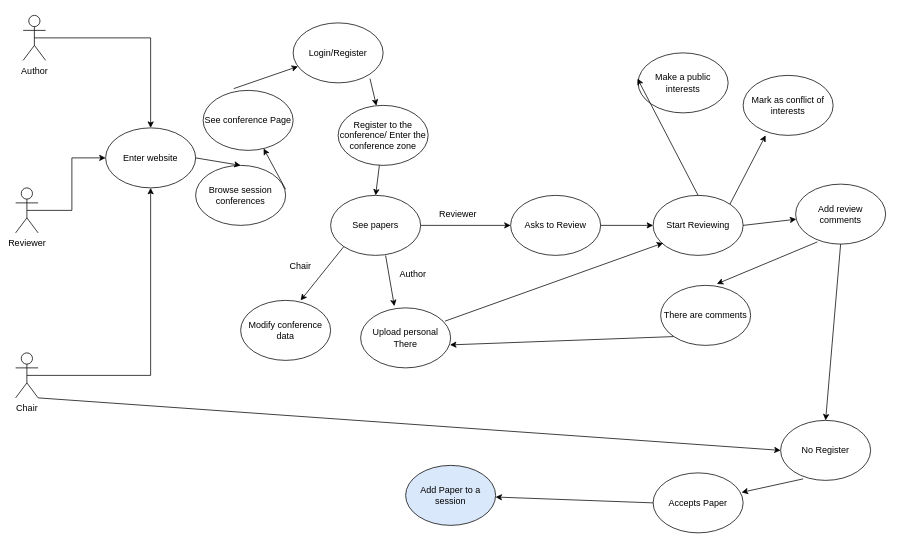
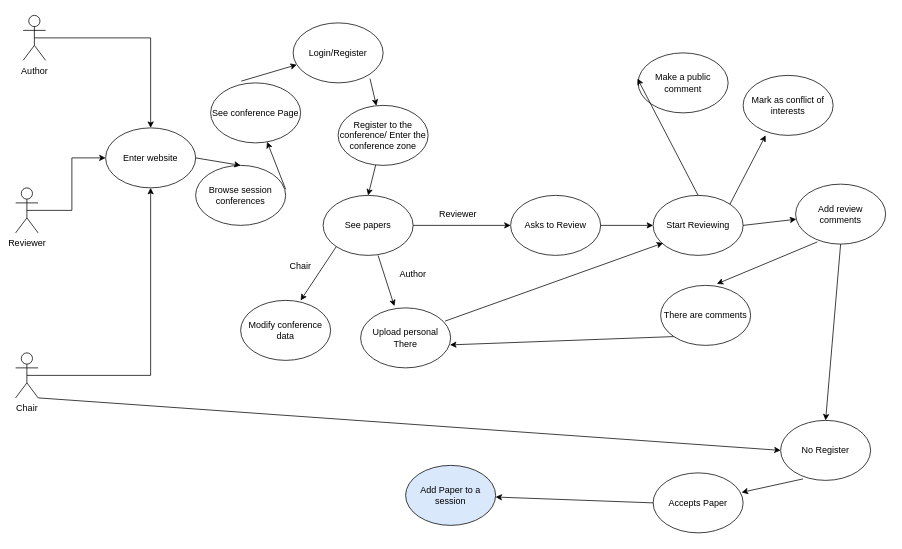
node "Make a public interests": label "Make a public interests" -> "Make a public comment"
node "See conference Page": moved (248, 120) -> (255, 113)
node "See papers": moved (375, 225) -> (368, 225)
